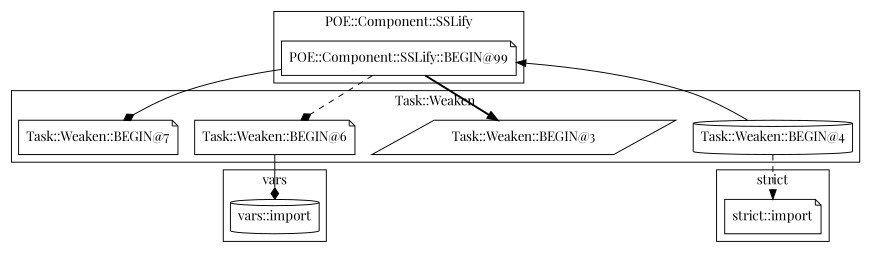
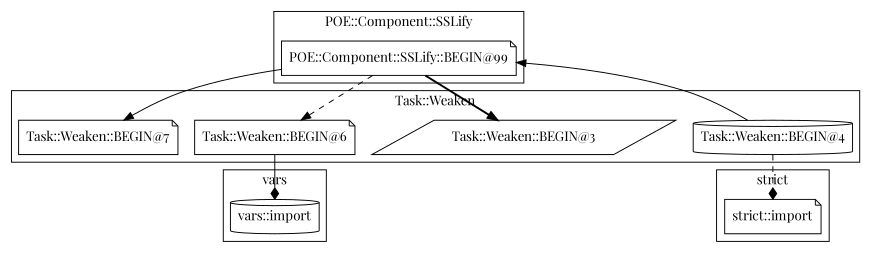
edge "POE::Component::SSLify::BEGIN@99" -> "Task::Weaken::BEGIN@7": arrowhead diamond -> normal
edge "POE::Component::SSLify::BEGIN@99" -> "Task::Weaken::BEGIN@6": arrowhead diamond -> normal
edge "Task::Weaken::BEGIN@4" -> "strict::import": arrowhead normal -> diamond
